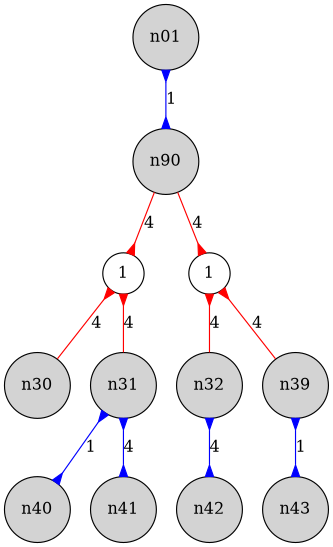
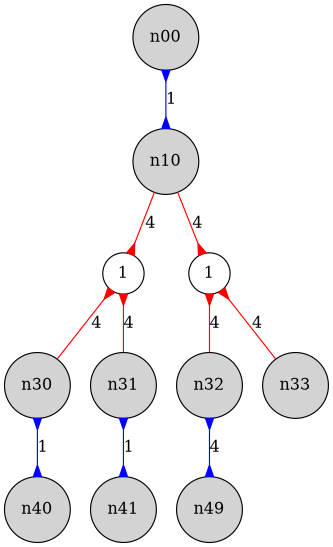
node "n01": label "n01" -> "n00"
node "n90": label "n90" -> "n10"
node "n39": label "n39" -> "n33"
edge "n31" -- "n40": now "n30" -- "n40"
edge "n31" -- "n41": label "4" -> "1"
node "n42": label "n42" -> "n49"
node "n43": removed
